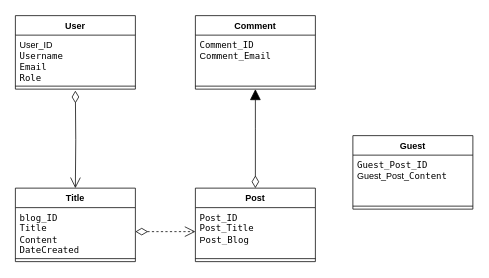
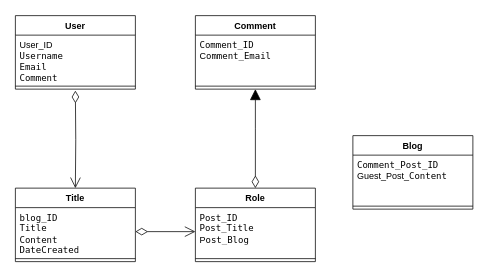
node "User_ID Username Email Role": label "User_ID Username Email Role" -> "User_ID Username Email Comment"
node "Guest": label "Guest" -> "Blog"
node "Guest_Post_ID Guest_Post_Content": label "Guest_Post_ID Guest_Post_Content" -> "Comment_Post_ID Guest_Post_Content"
node "Post": label "Post" -> "Role"
edge "blog_ID Title Content DateCreated" -- "Post_ID Post_Title Post_Blog": style dashed -> solid
